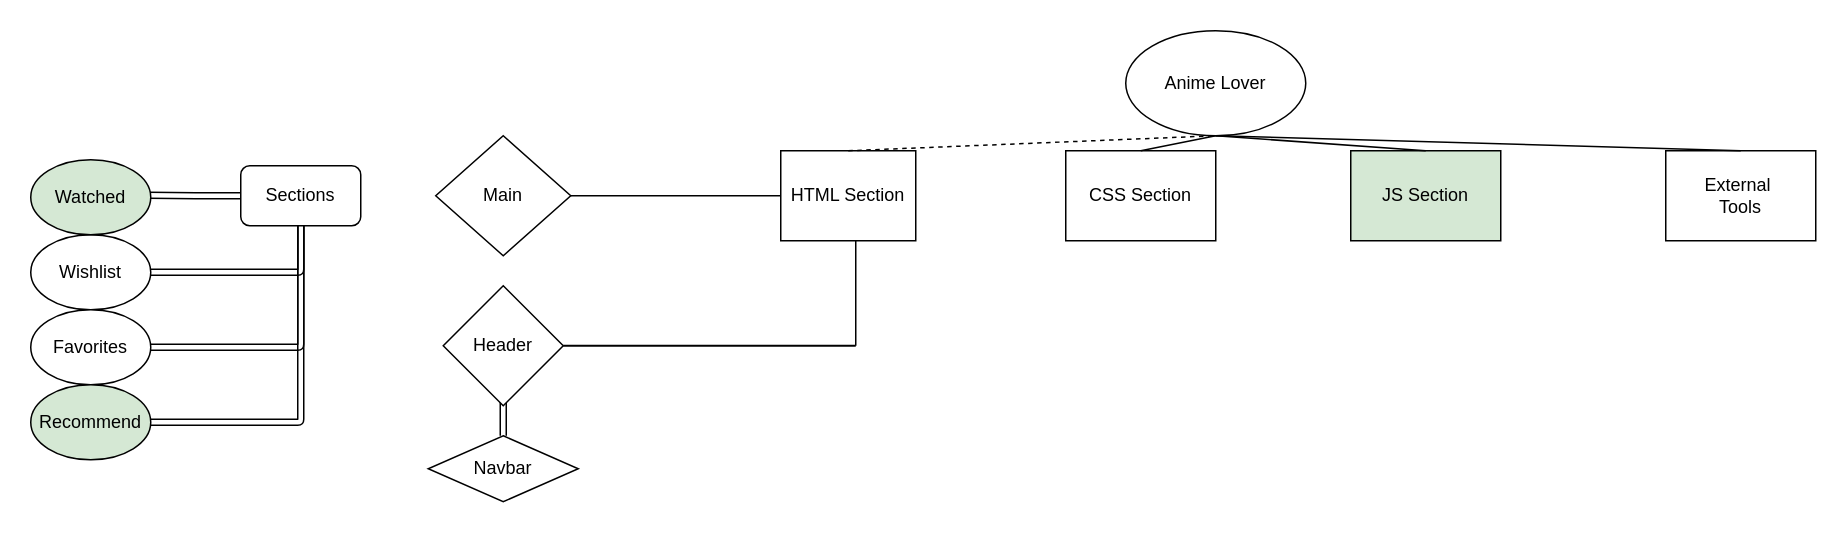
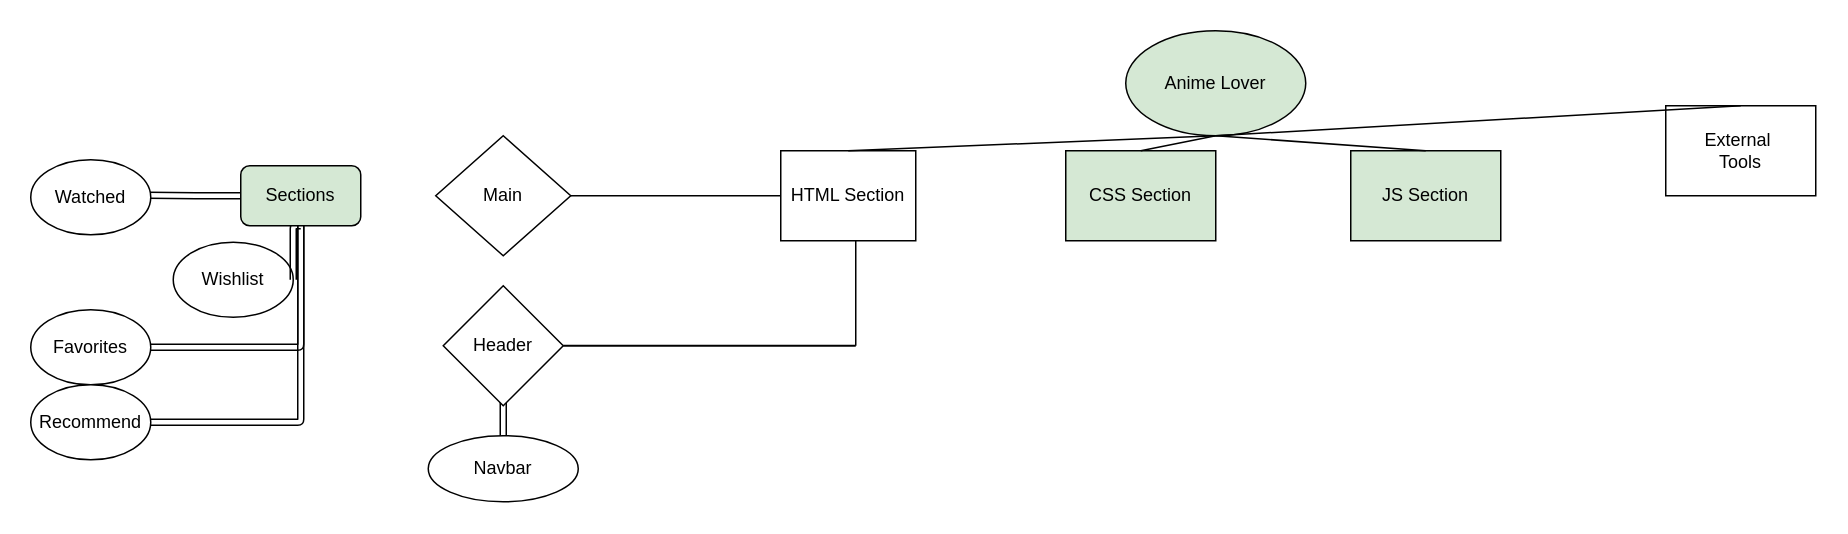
node "Anime Lover": fillcolor #ffffff -> #d5e8d4
edge "Anime Lover" -- "HTML Section": style dashed -> solid
node "Sections": fillcolor #ffffff -> #d5e8d4
node "CSS Section": fillcolor #ffffff -> #d5e8d4
node "External Tools": moved (1741, 196) -> (1741, 151)
node "Watched": fillcolor #d5e8d4 -> #ffffff
node "Wishlist": moved (91, 272) -> (233, 280)
node "Recommend": fillcolor #d5e8d4 -> #ffffff
node "Navbar": shape diamond -> ellipse
